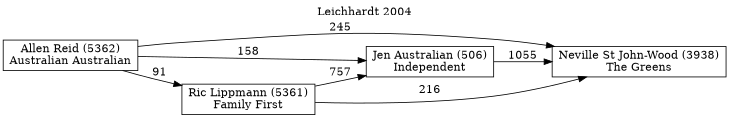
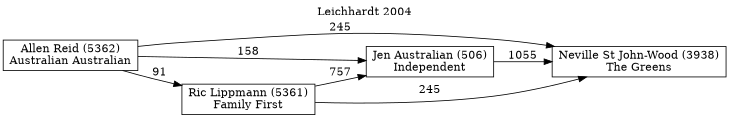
edge "Ric Lippmann (5361) Family First" -> "Neville St John-Wood (3938) The Greens": label "216" -> "245"
